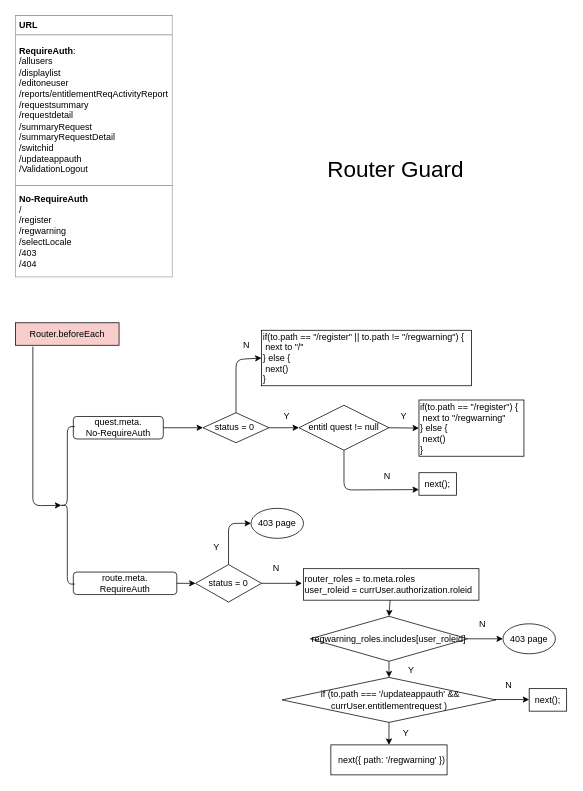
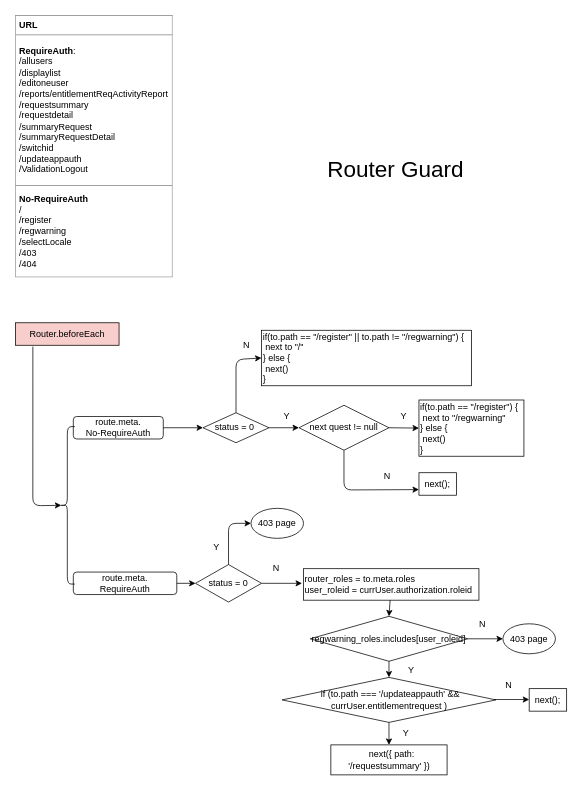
node "quest.meta. No-RequireAuth": label "quest.meta. No-RequireAuth" -> "route.meta. No-RequireAuth"
node "entitl quest != null": label "entitl quest != null" -> "next quest != null"
node "next({ path: '/regwarning' })": label "next({ path: '/regwarning' })" -> "next({ path: '/requestsummary' })"
